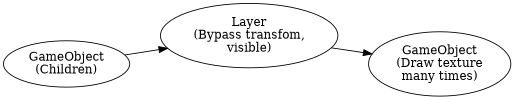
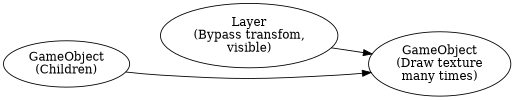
edge "GameObject (Children)" -> "Layer (Bypass transfom, visible)": now "GameObject (Children)" -> "GameObject (Draw texture many times)"
